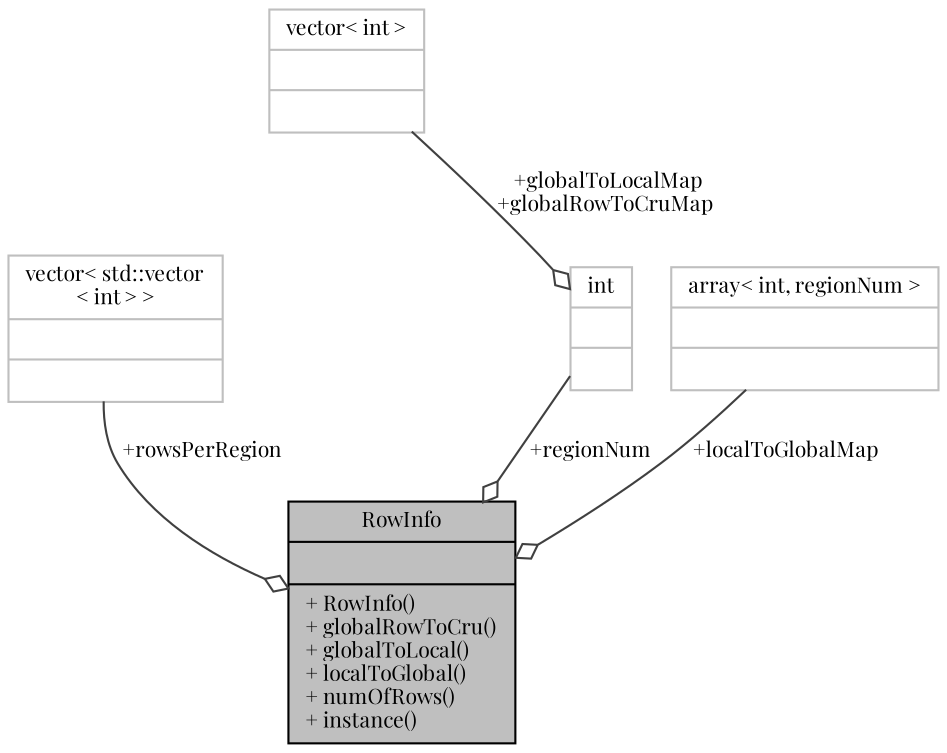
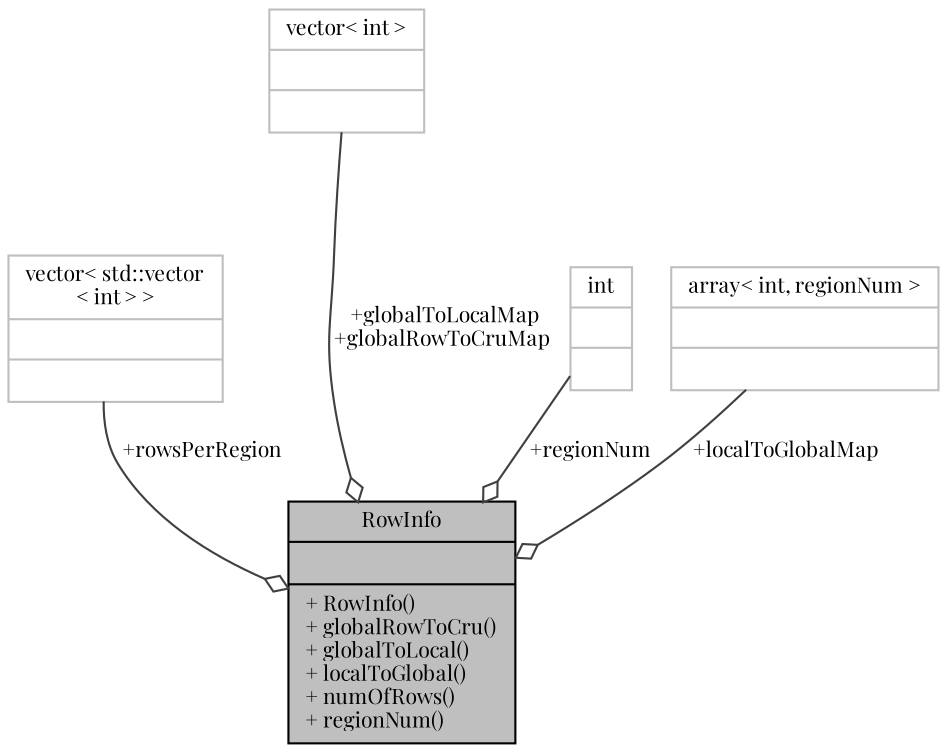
edge "vector< int >" -> "int": now "vector< int >" -> "RowInfo"
node "RowInfo": text "+ instance()" -> "+ regionNum()"
